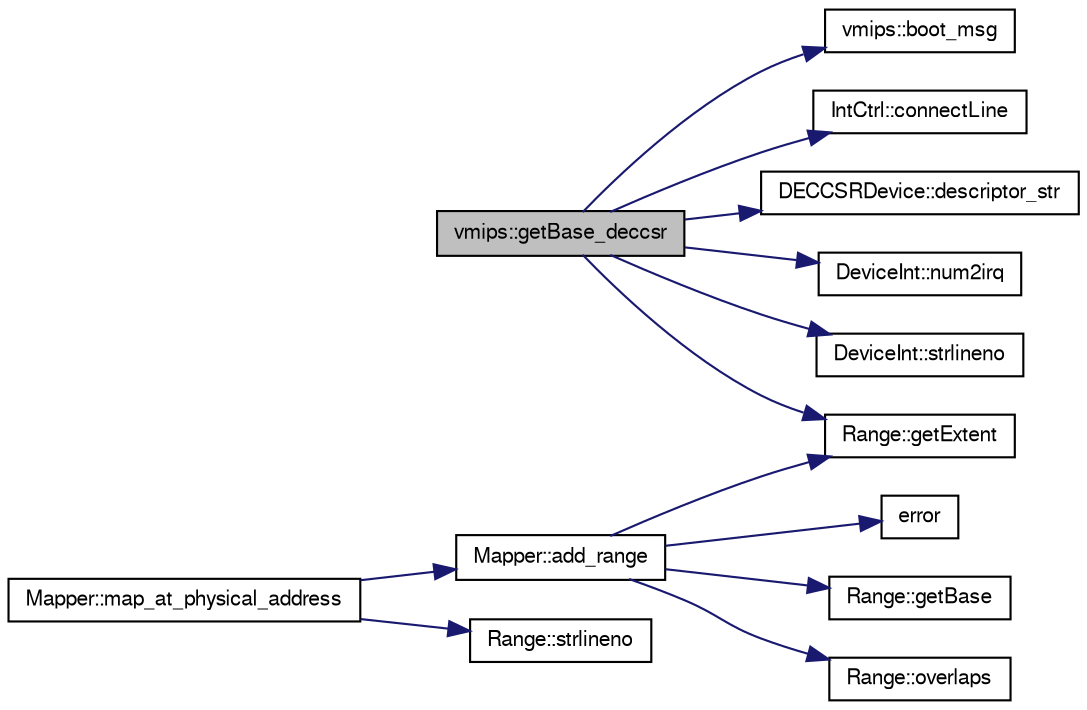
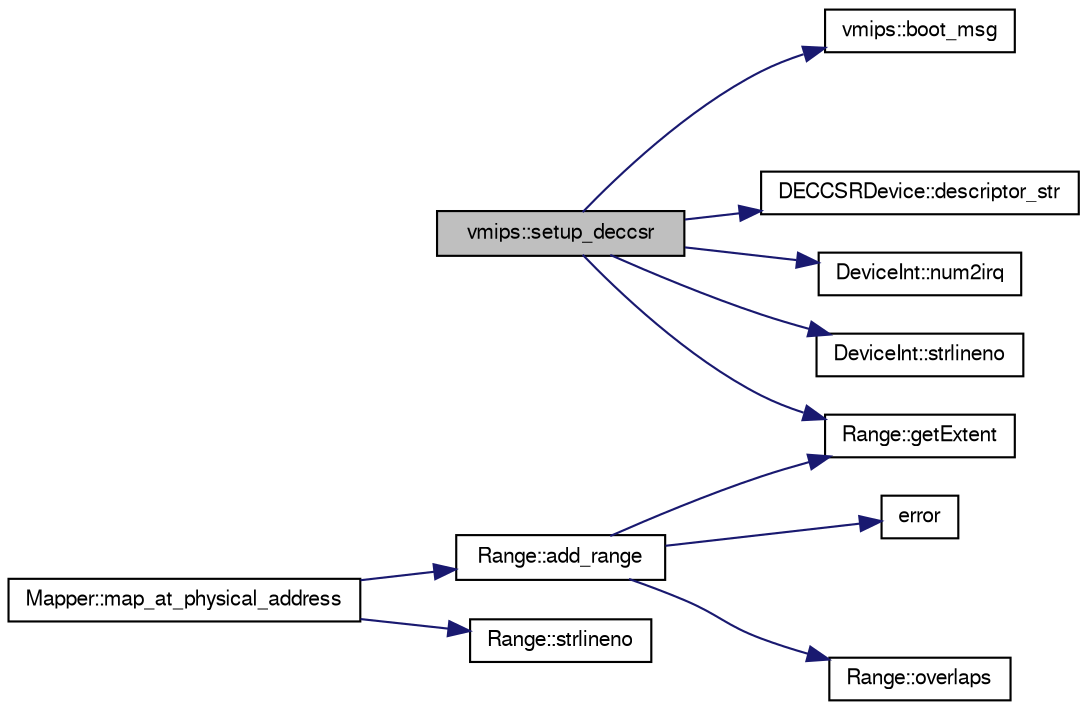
node "IntCtrl::connectLine": removed
node "vmips::getBase_deccsr": label "vmips::getBase_deccsr" -> "vmips::setup_deccsr"
node "Mapper::add_range": label "Mapper::add_range" -> "Range::add_range"
node "Range::getBase": removed
